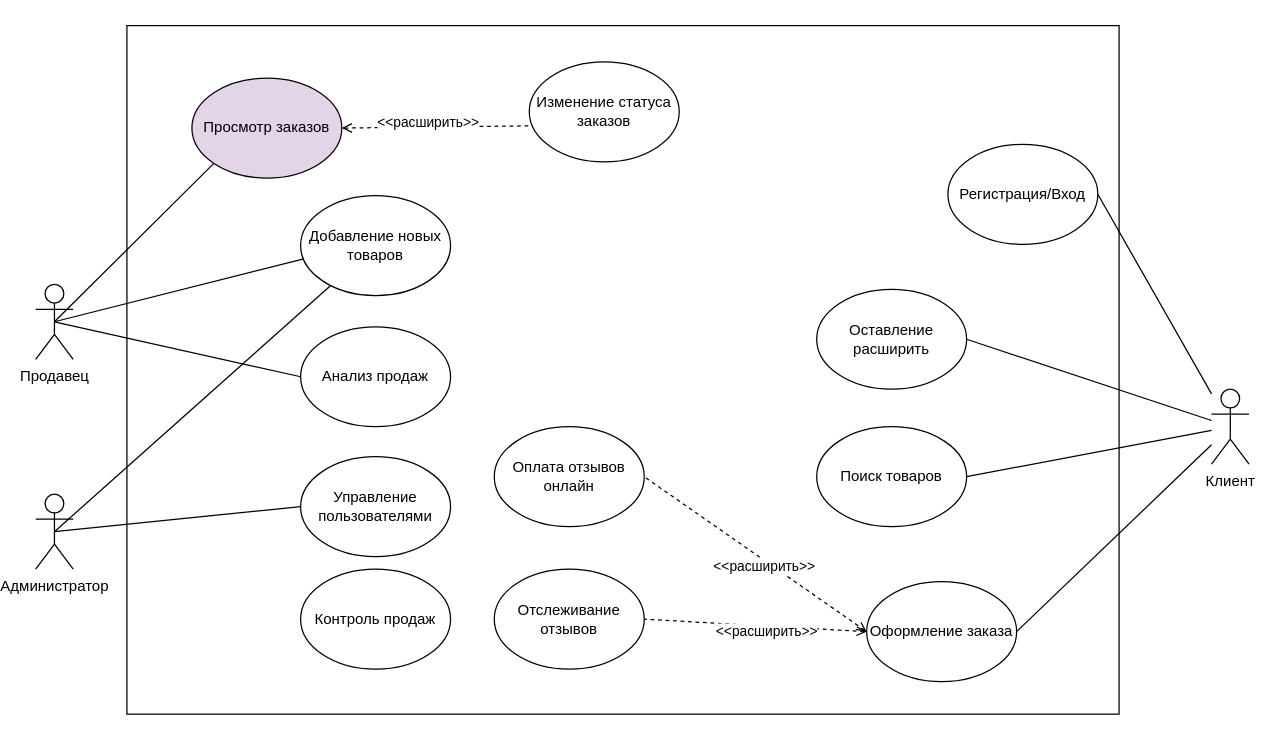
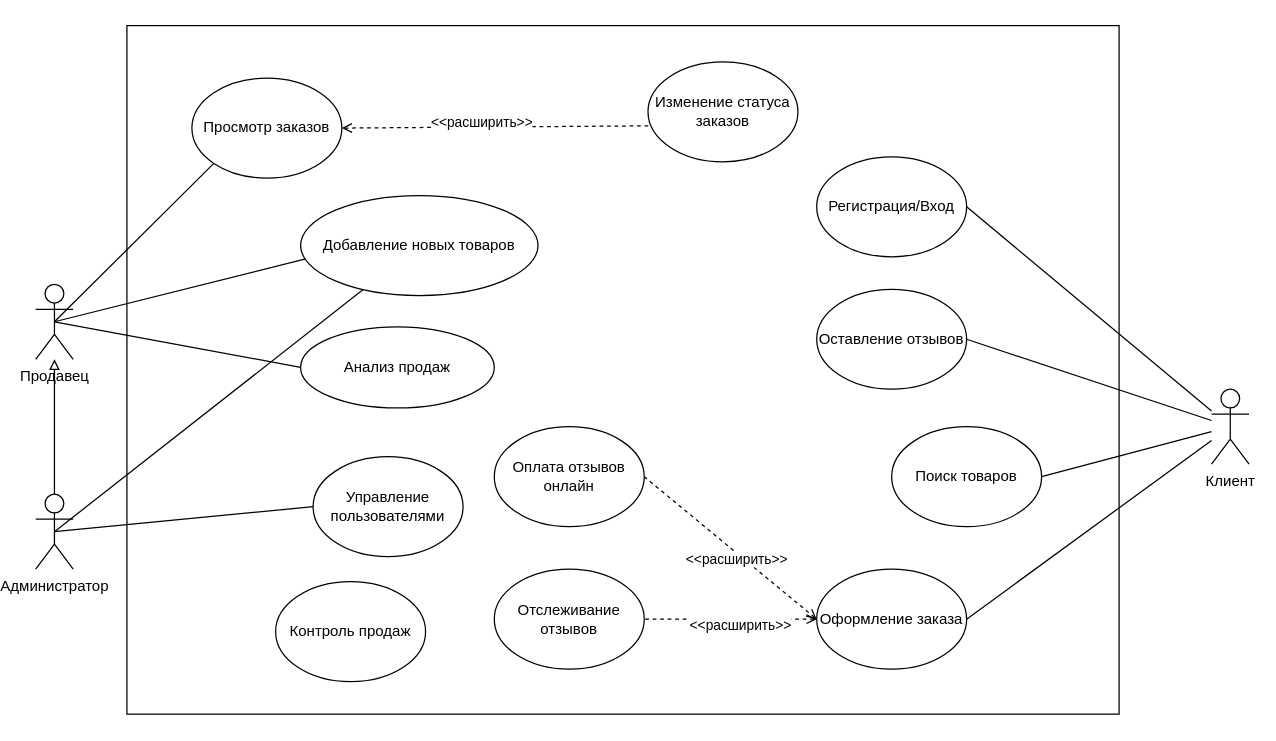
node "Изменение статуса заказов": moved (604, 112) -> (723, 112)
node "Просмотр заказов": fillcolor #e1d5e7 -> #ffffff
node "Регистрация/Вход": moved (1023, 194) -> (892, 207)
node "Добавление новых товаров": size 150x100 -> 238x100
node "Оставление расширить": label "Оставление расширить" -> "Оставление отзывов"
node "Анализ продаж": size 150x100 -> 194x81
edge "Администратор" -> "Продавец": added
node "Поиск товаров": moved (892, 477) -> (967, 477)
node "Управление пользователями": moved (376, 507) -> (388, 507)
node "Контроль продаж": moved (376, 619) -> (351, 632)
node "Оформление заказа": moved (942, 632) -> (892, 619)
